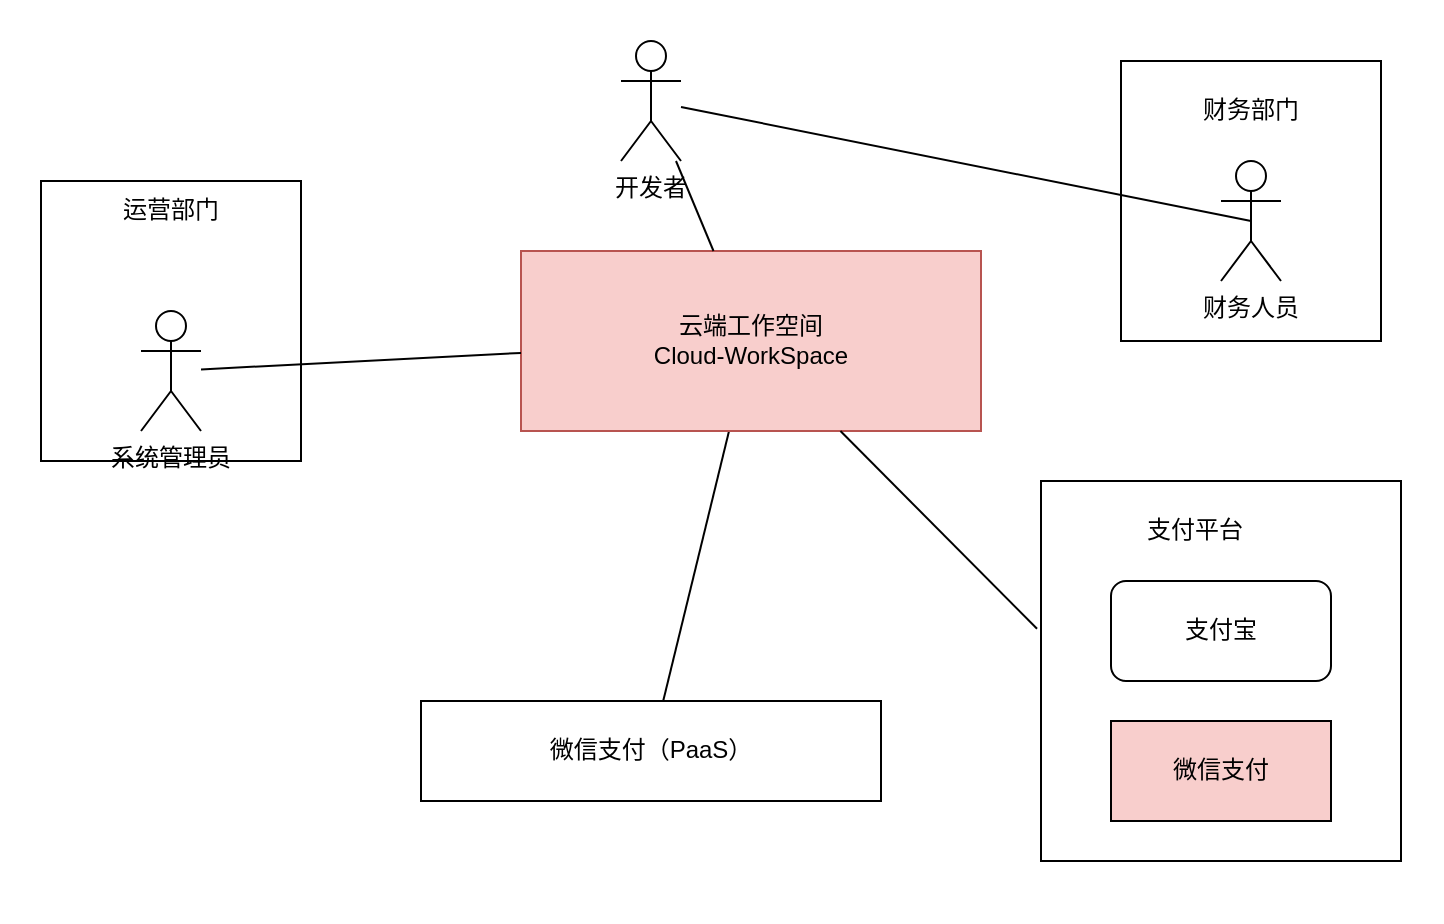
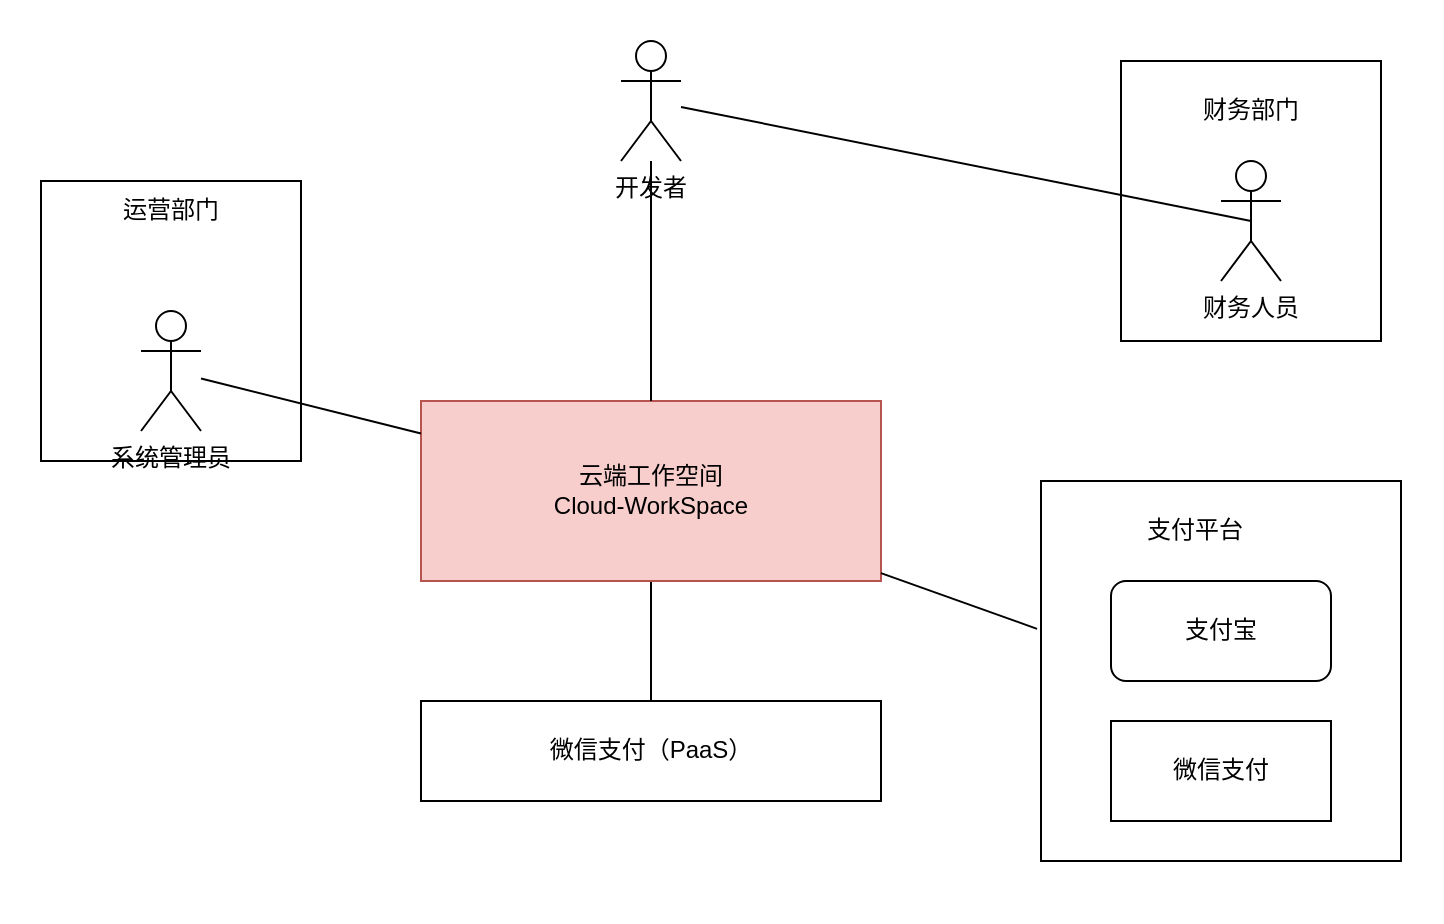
node "云端工作空间 Cloud-WorkSpace": moved (751, 341) -> (651, 491)
node "微信支付": fillcolor #f8cecc -> #ffffff
